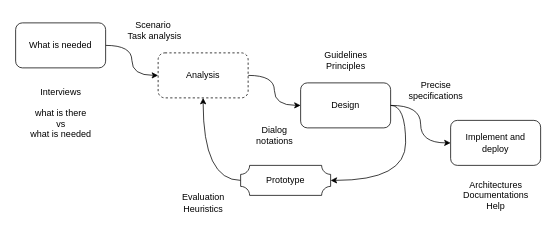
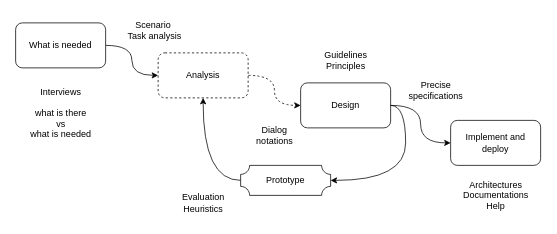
edge "Analysis" -> "Design": style solid -> dashed
